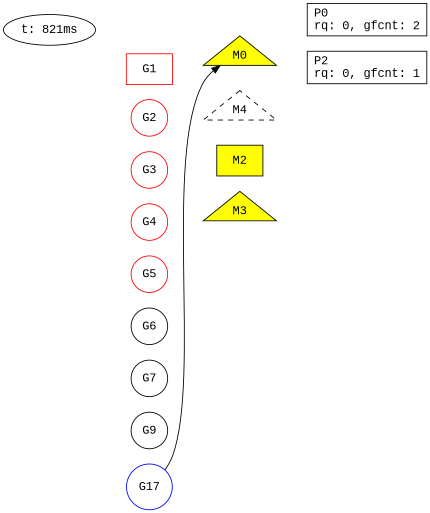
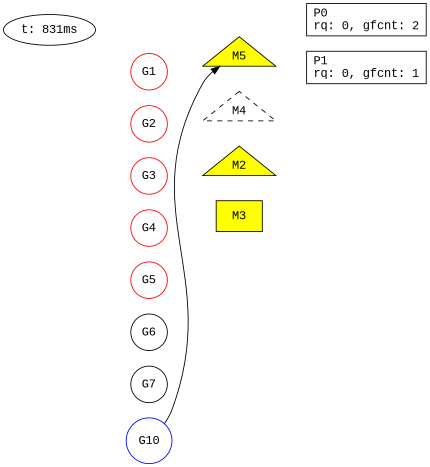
node "t: 821ms": label "t: 821ms" -> "t: 831ms"
node "M0": label "M0" -> "M5"
node "P2 rq: 0, gfcnt: 1": label "P2 rq: 0, gfcnt: 1" -> "P1 rq: 0, gfcnt: 1"
node "G1": shape box -> circle
node "M2": shape box -> triangle
node "M3": shape triangle -> box
node "G9": removed
node "G17": label "G17" -> "G10"
